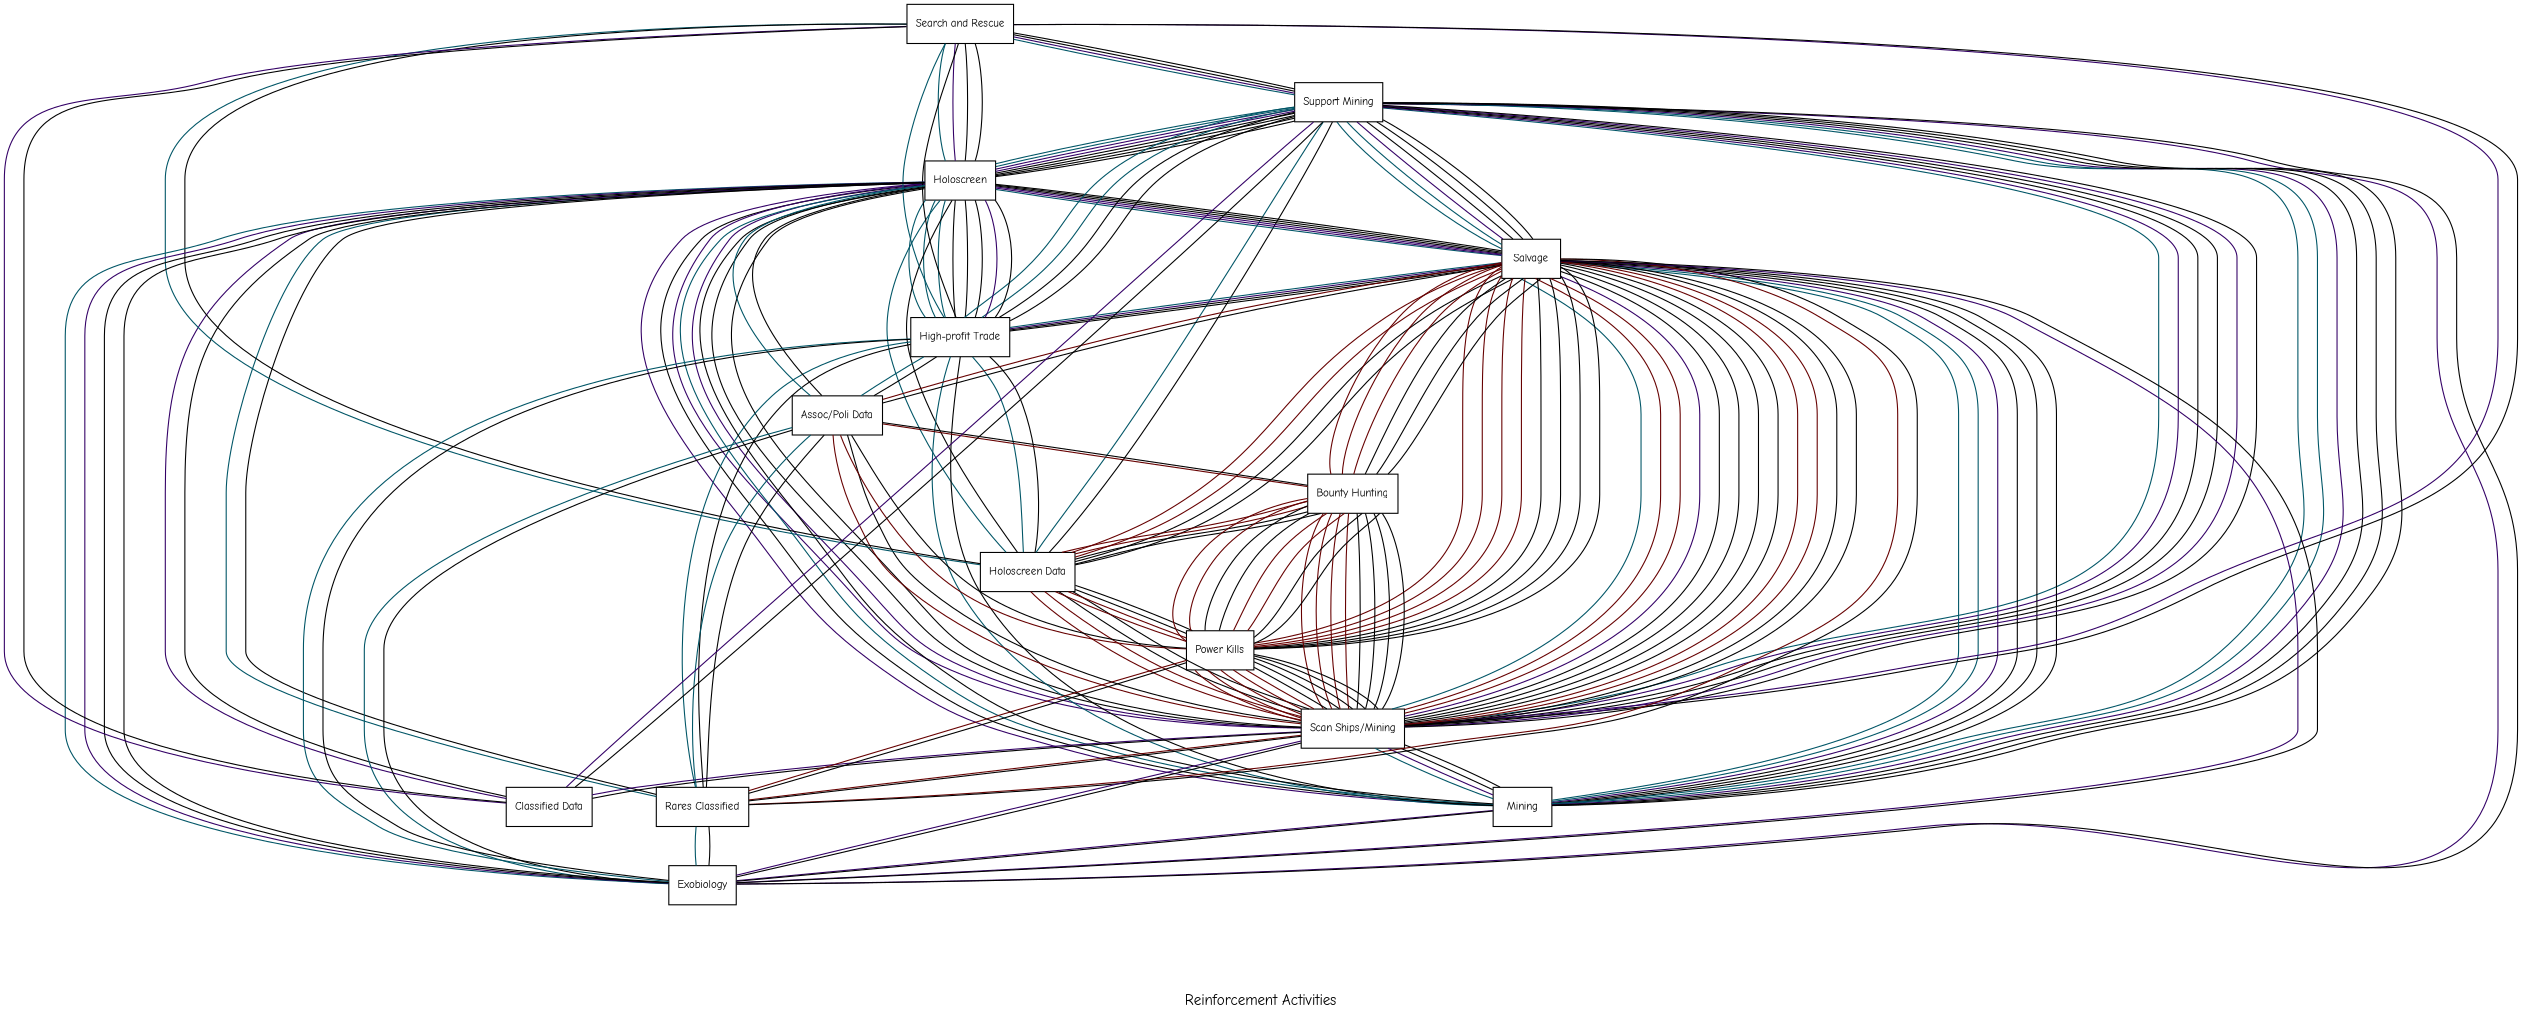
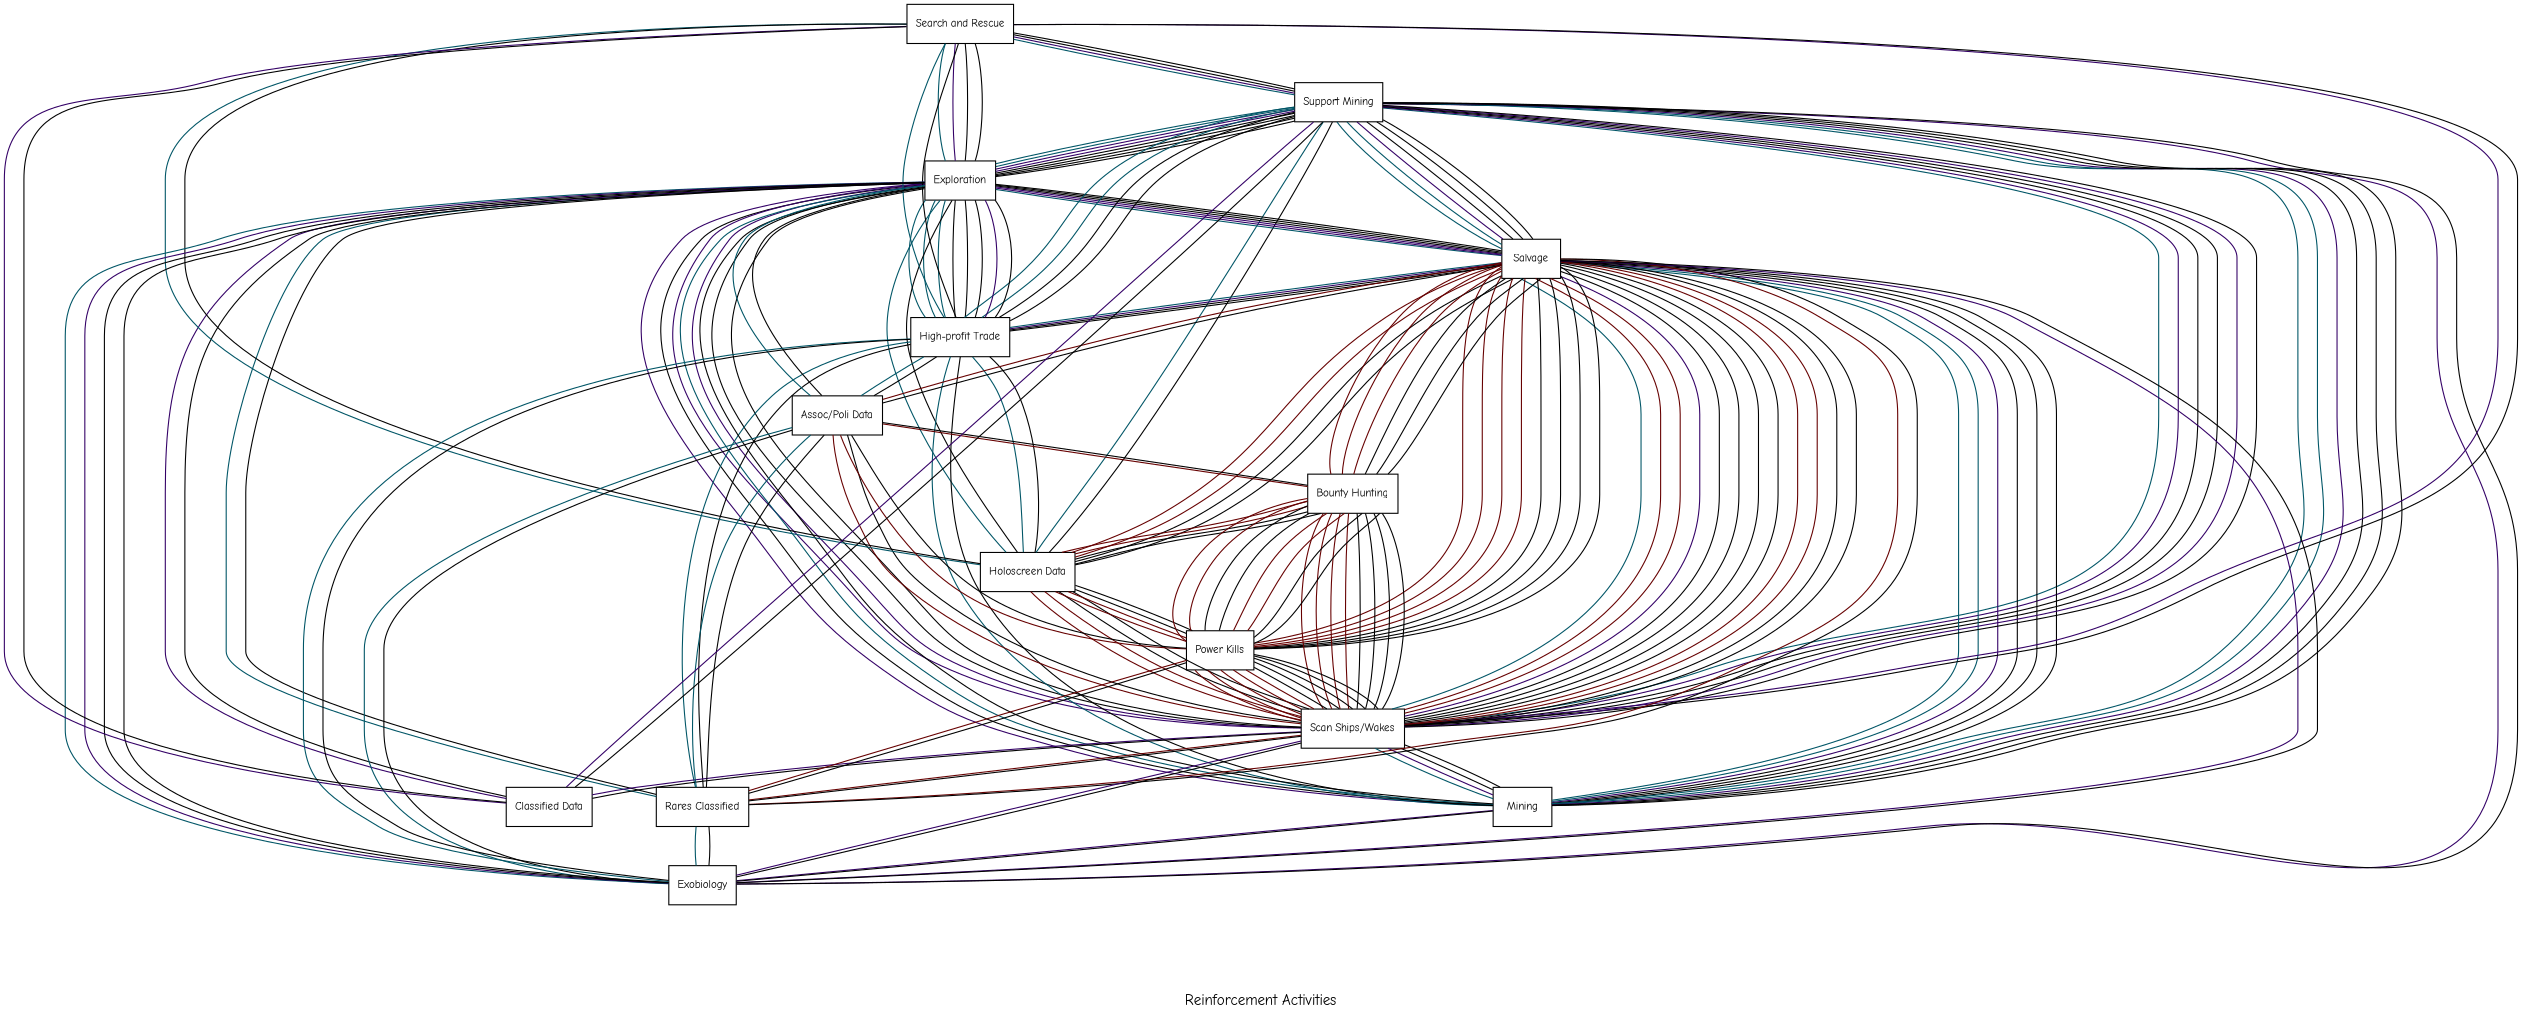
node "Holoscreen": label "Holoscreen" -> "Exploration"
node "Scan Ships/Mining": label "Scan Ships/Mining" -> "Scan Ships/Wakes"
